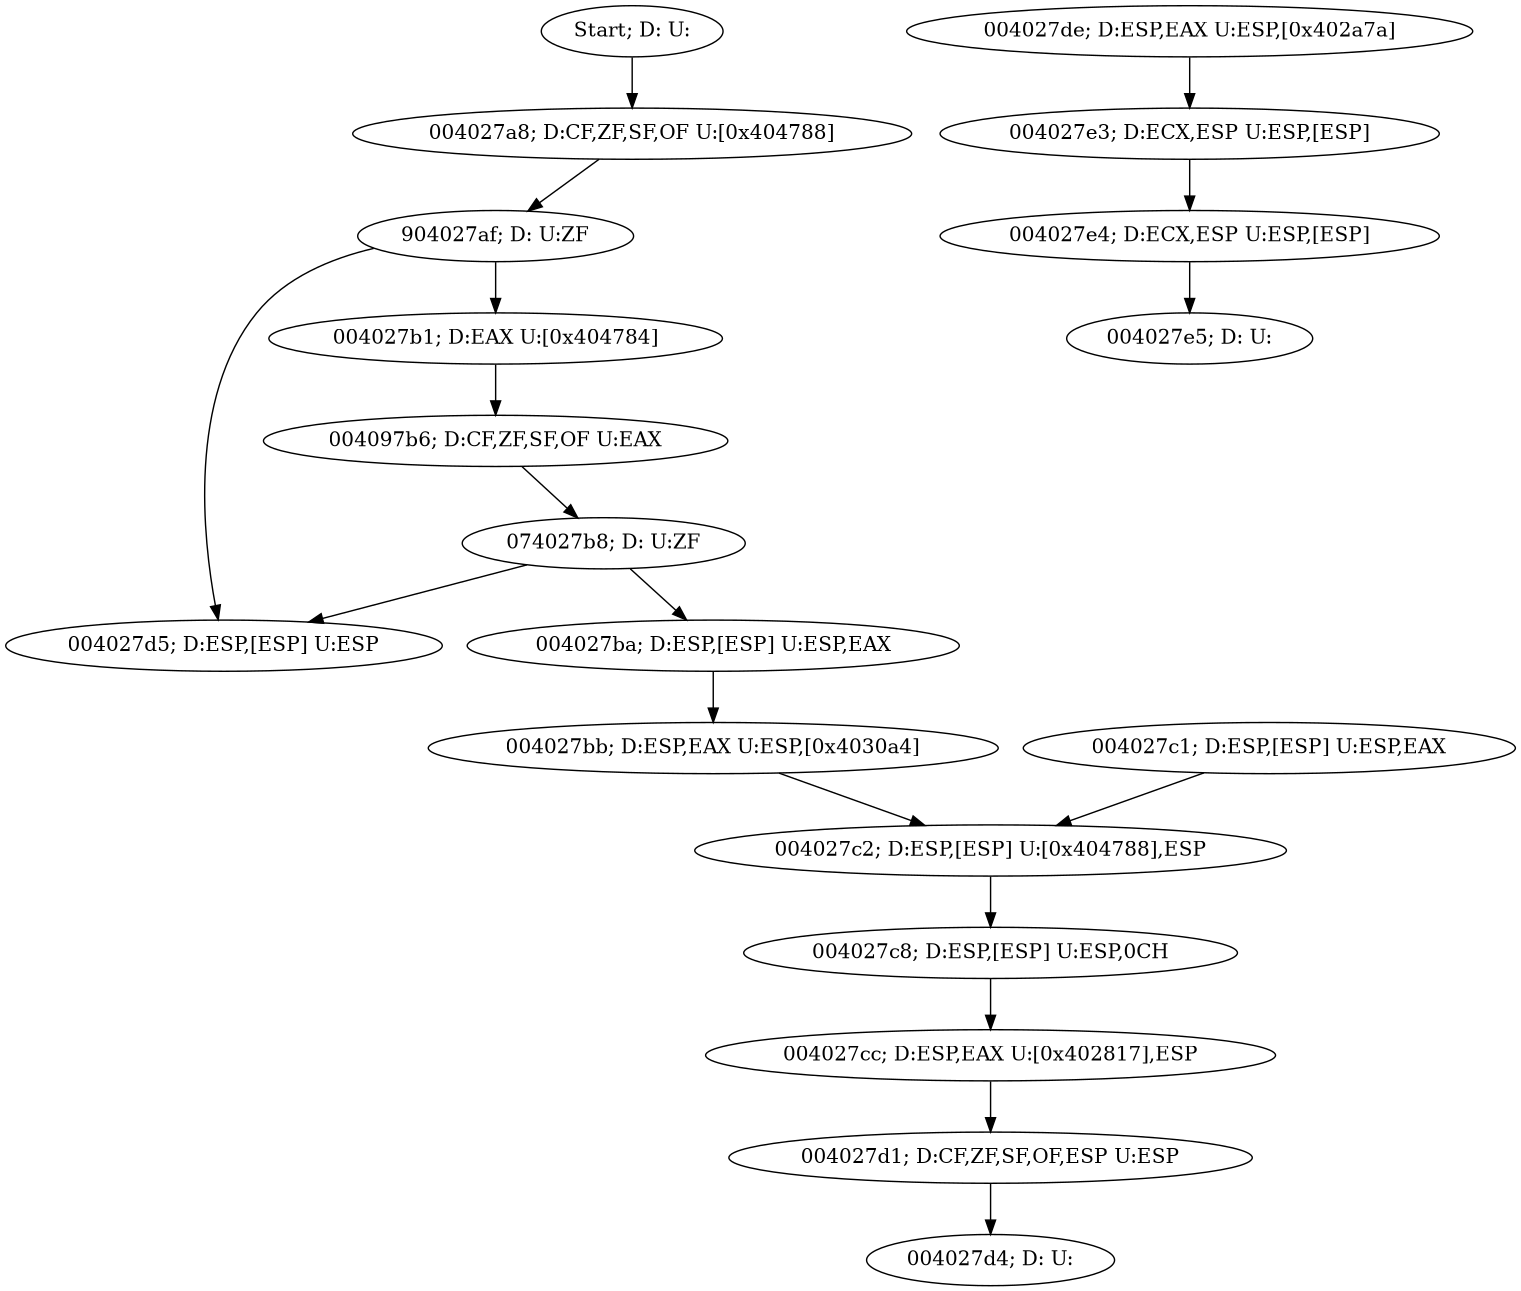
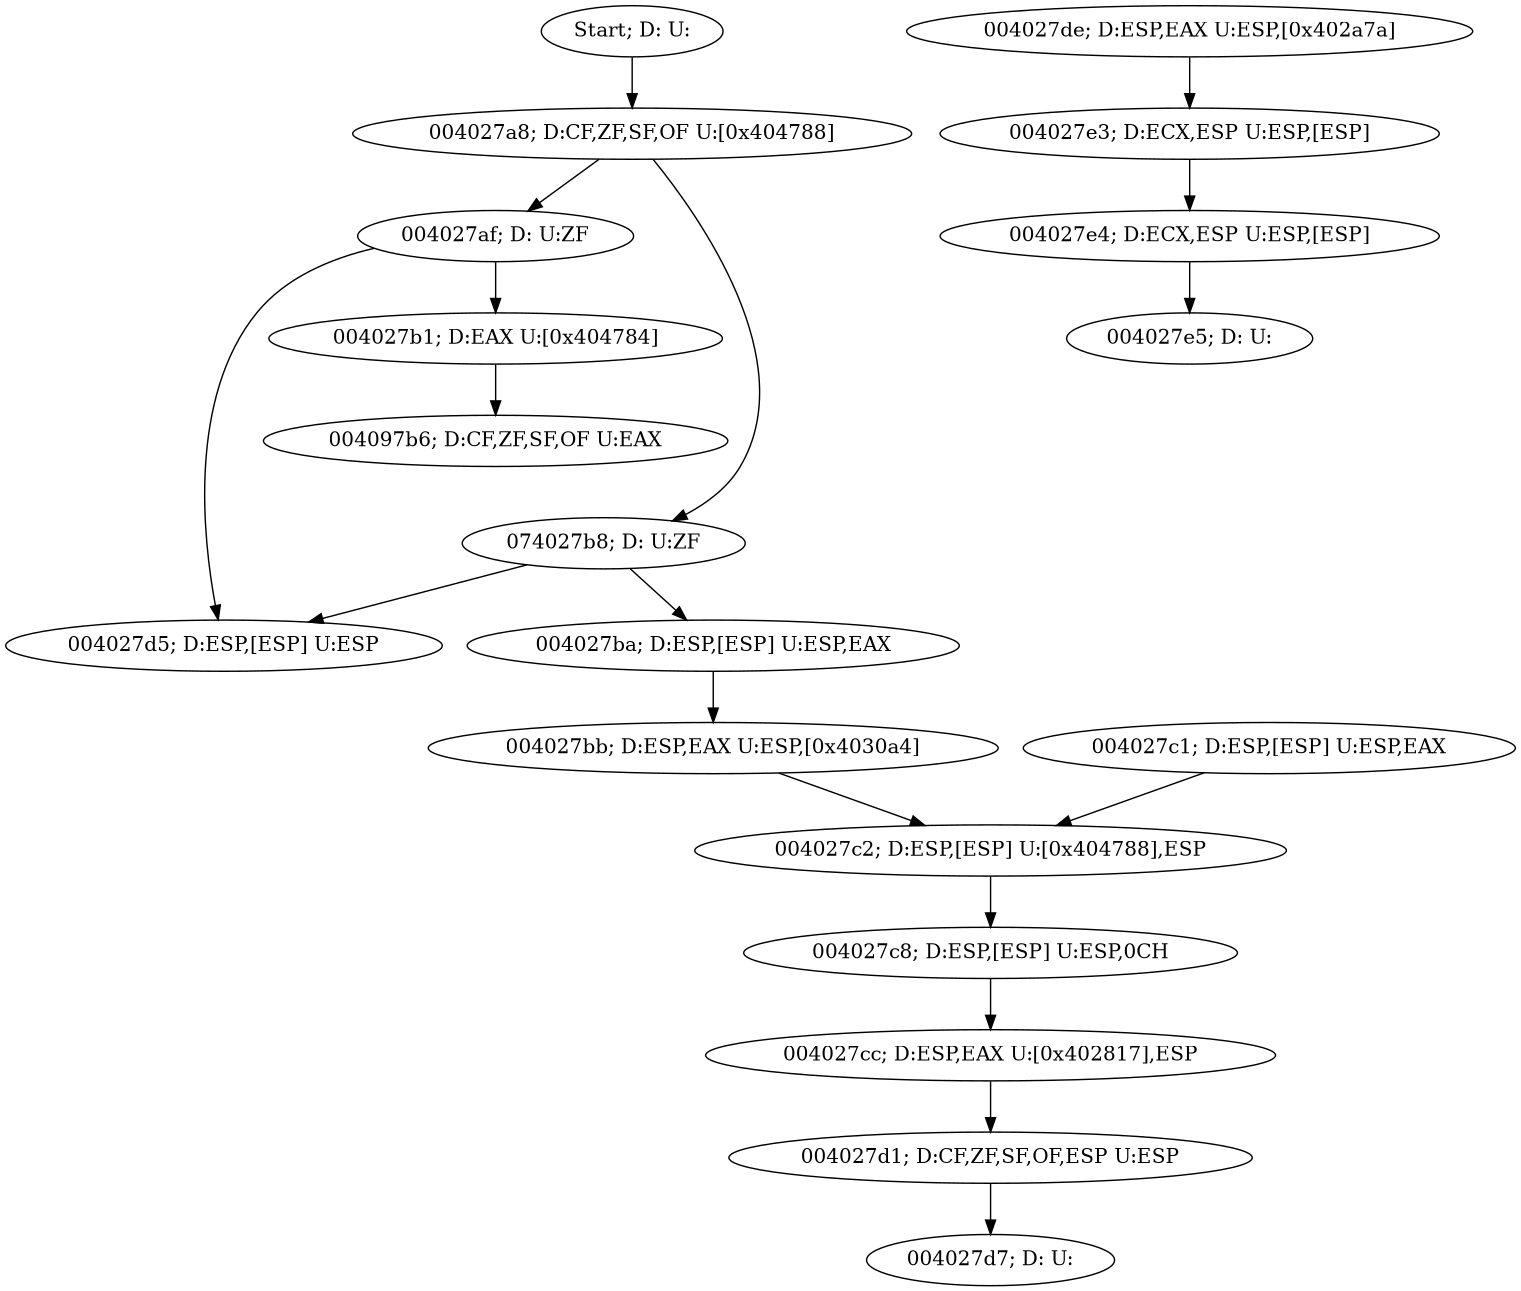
node "904027af; D: U:ZF": label "904027af; D: U:ZF" -> "004027af; D: U:ZF"
edge "004097b6; D:CF,ZF,SF,OF U:EAX" -> "074027b8; D: U:ZF": now "004027a8; D:CF,ZF,SF,OF U:[0x404788]" -> "074027b8; D: U:ZF"
node "004027d4; D: U:": label "004027d4; D: U:" -> "004027d7; D: U:"
